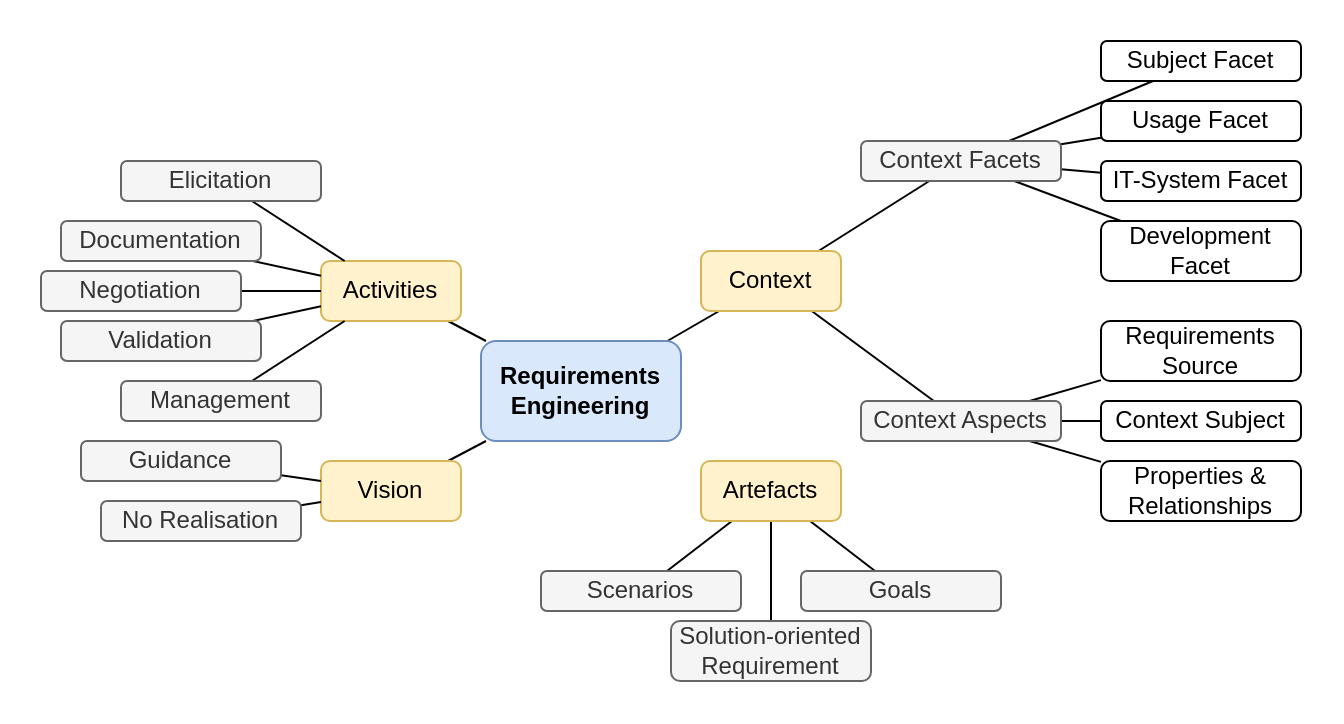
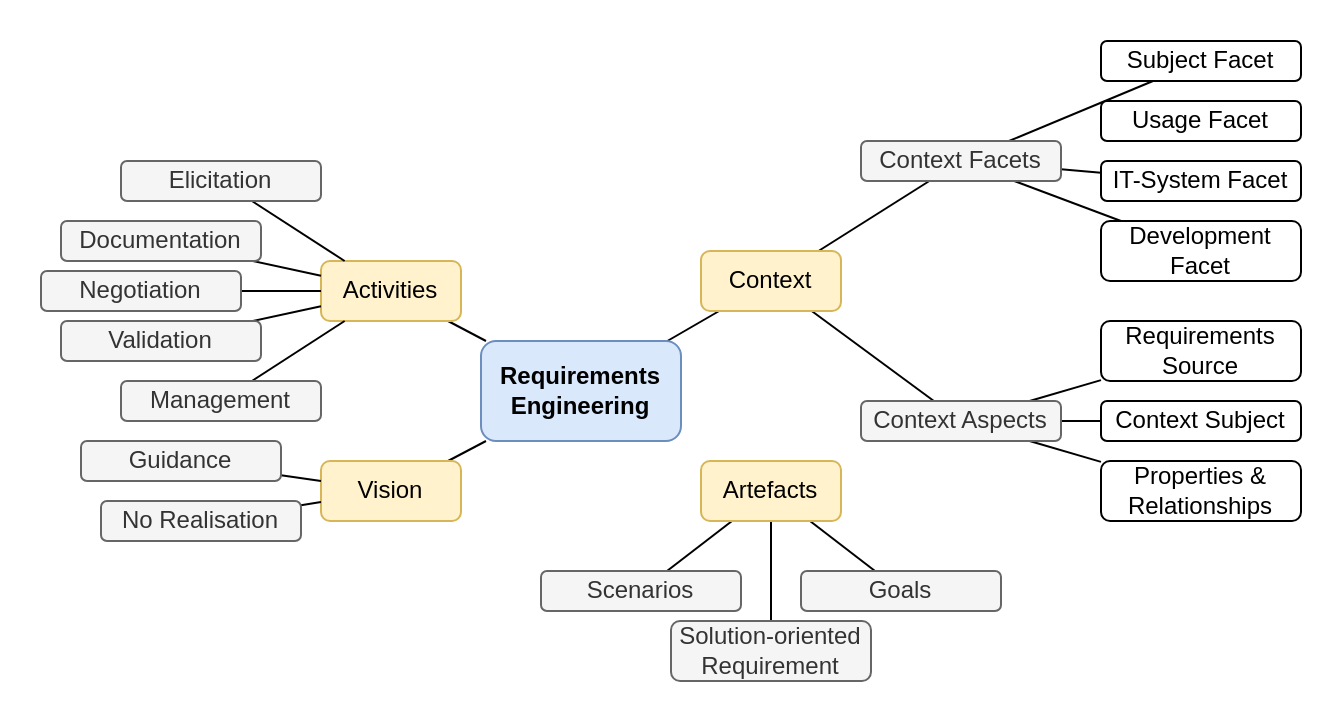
edge "Usage Facet" -- "Context Facets": removed
